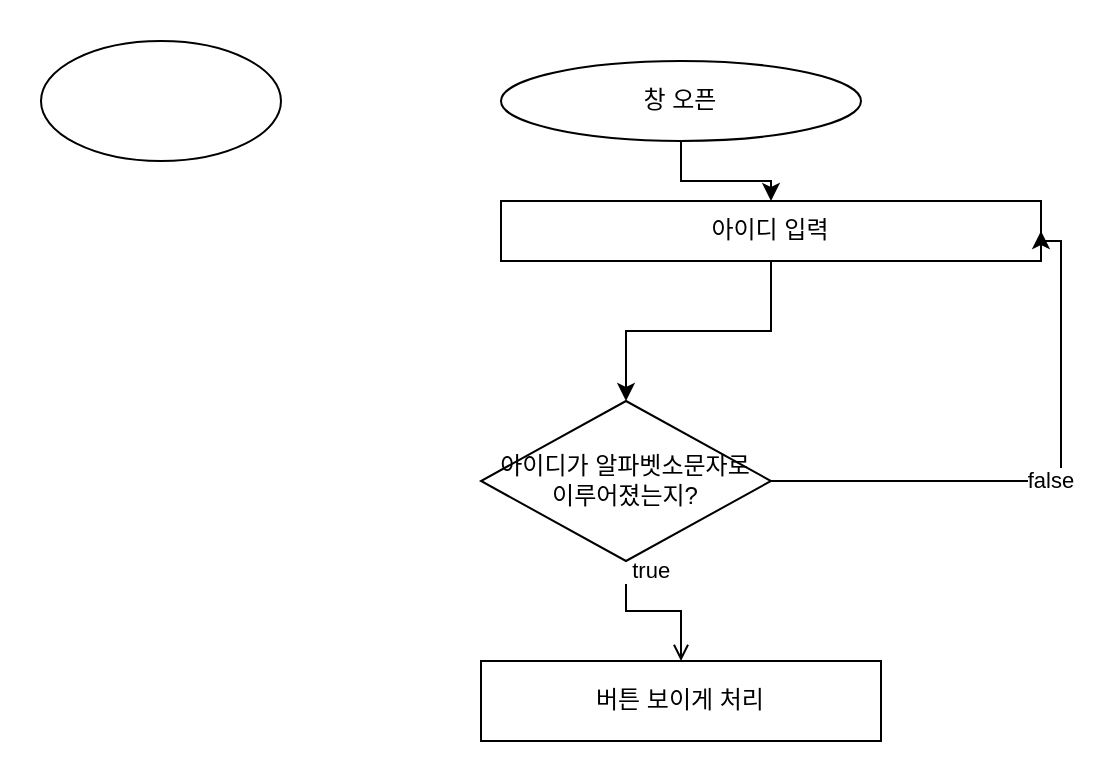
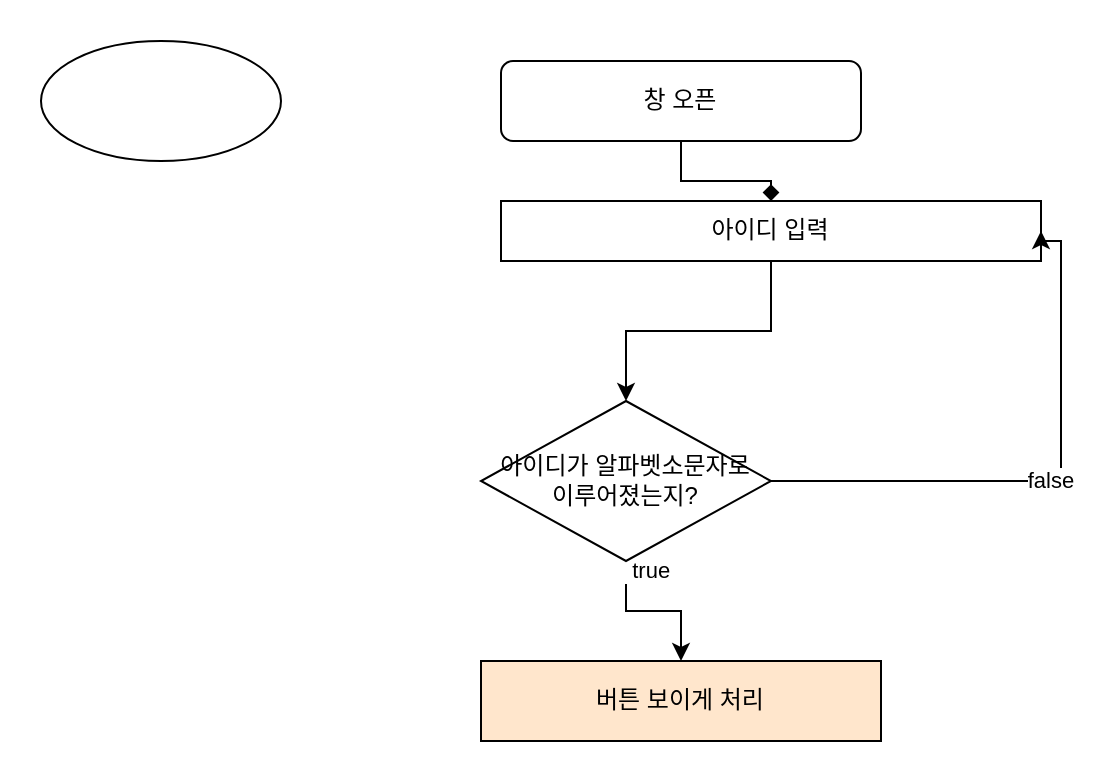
node "창 오픈": shape ellipse -> rounded rectangle
edge "창 오픈" -> "아이디 입력": arrowhead classic -> diamond
edge "아이디가 알파벳소문자로 이루어졌는지?" -> "버튼 보이게 처리": arrowhead open -> classic
node "버튼 보이게 처리": fillcolor #ffffff -> #ffe6cc
